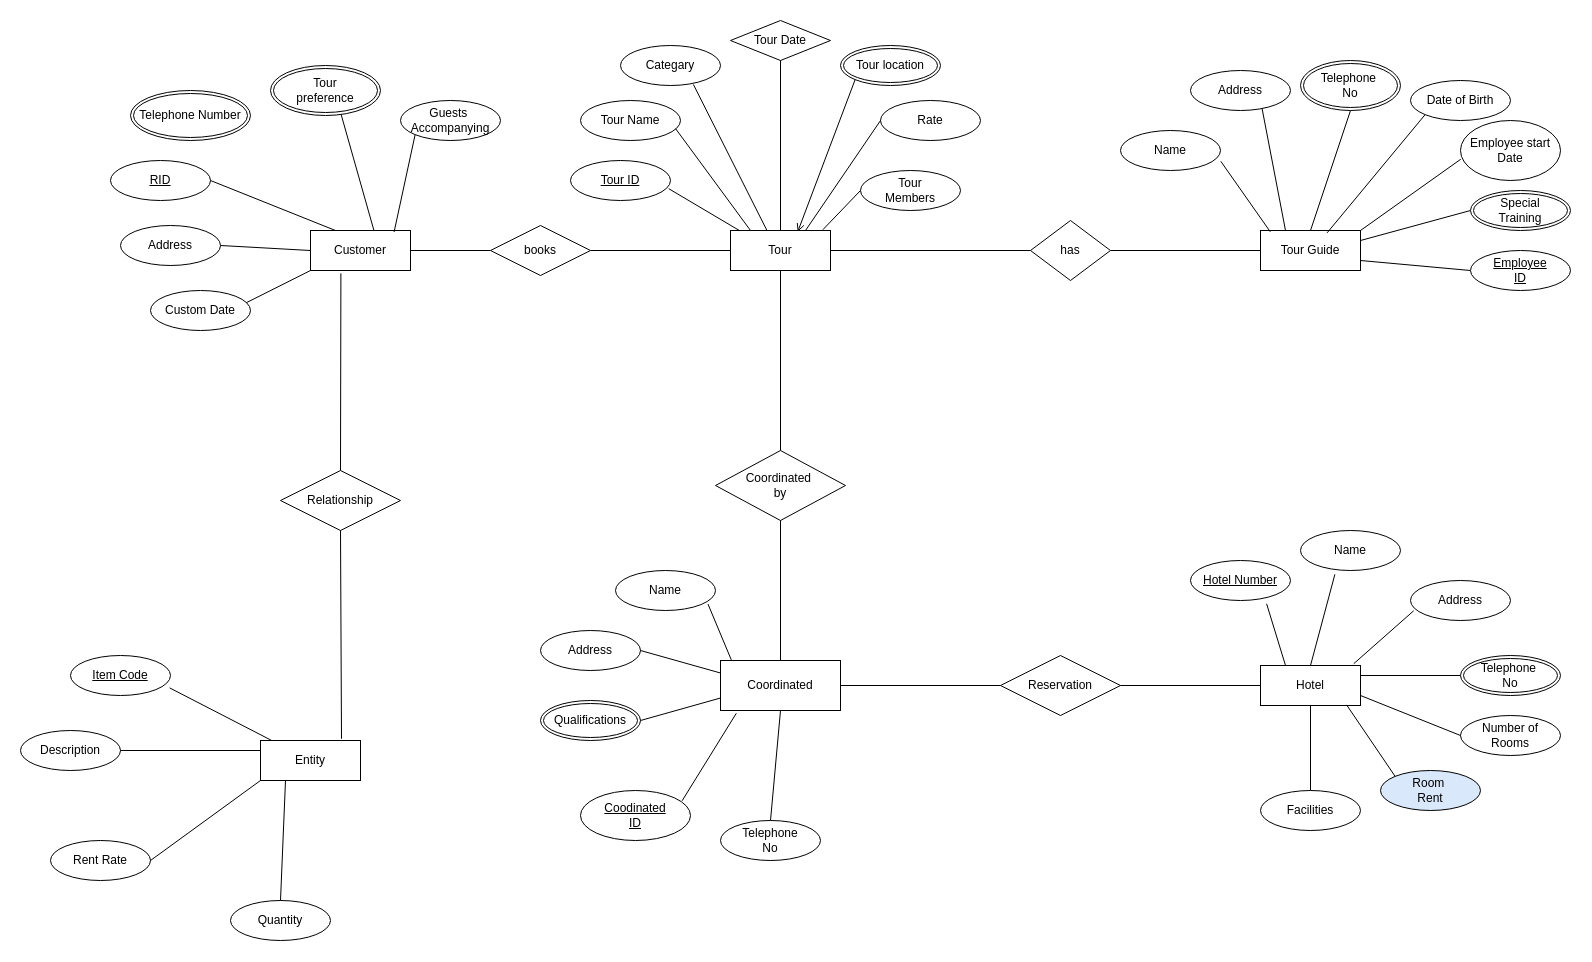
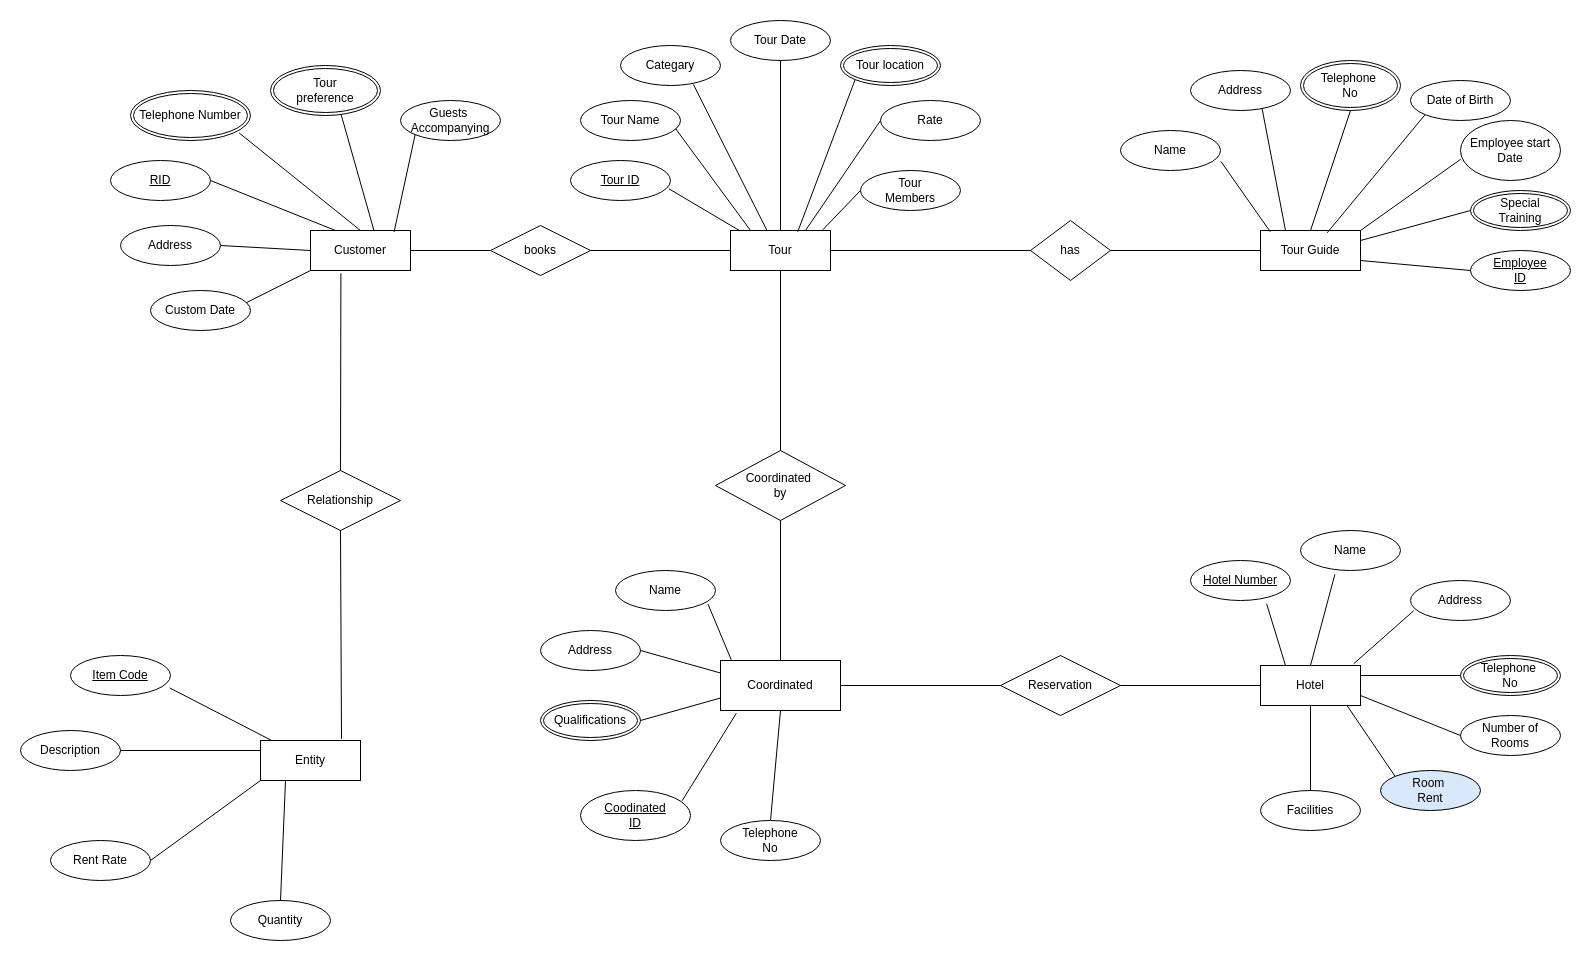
node "Tour Date": shape diamond -> ellipse
edge "Telephone Number" -- "Customer": added
edge "Tour location" -> "Tour": arrowhead open -> none
